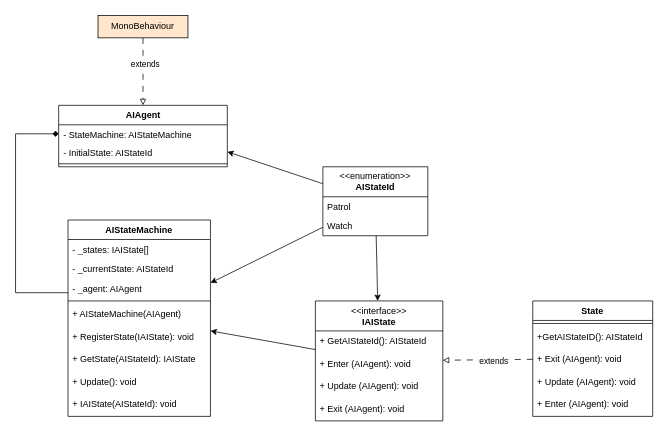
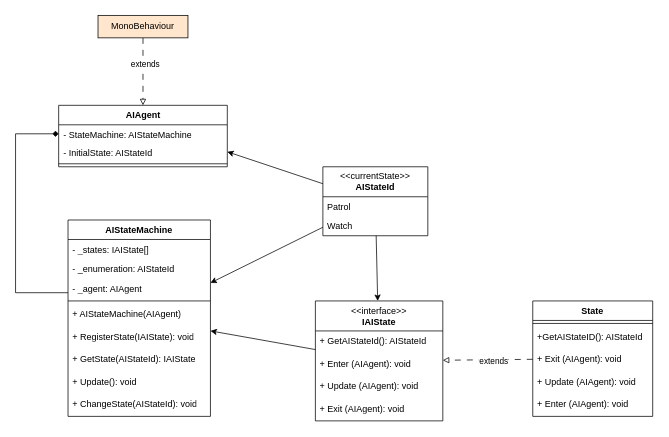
node "<<enumeration>> AIStateId": label "<<enumeration>> AIStateId" -> "<<currentState>> AIStateId"
node "- _currentState: AIStateId": label "- _currentState: AIStateId" -> "- _enumeration: AIStateId"
node "+ IAIState(AIStateId): void": label "+ IAIState(AIStateId): void" -> "+ ChangeState(AIStateId): void"
